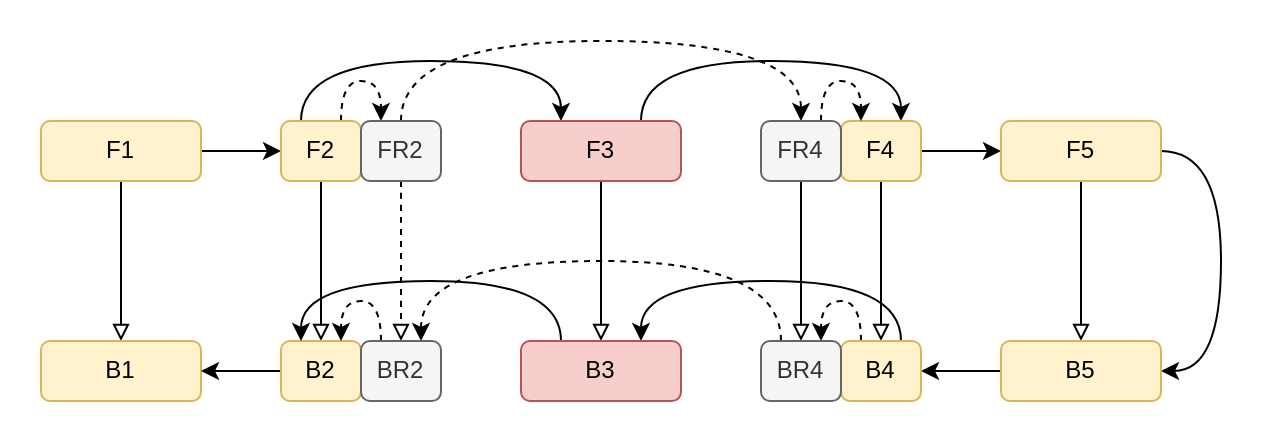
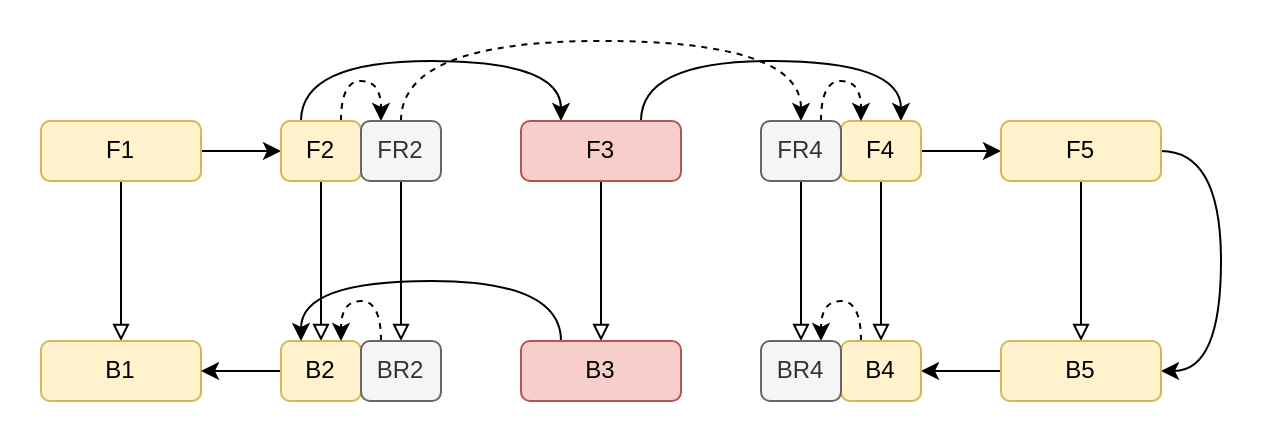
edge "FR2" -> "BR2": style dashed -> solid
edge "BR4" -> "BR2": removed
edge "B4" -> "B3": removed
